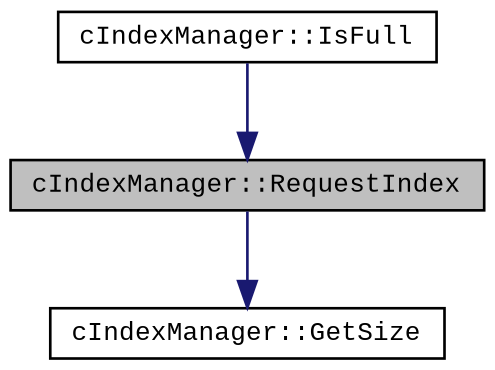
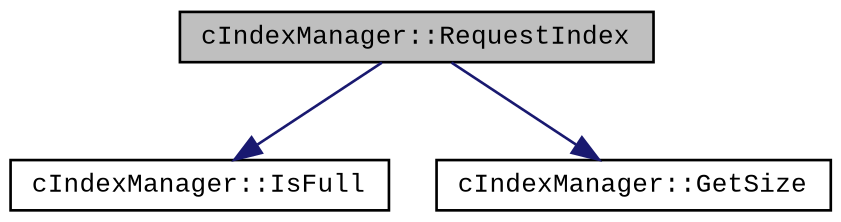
edge "cIndexManager::IsFull" -> "cIndexManager::RequestIndex": reversed
